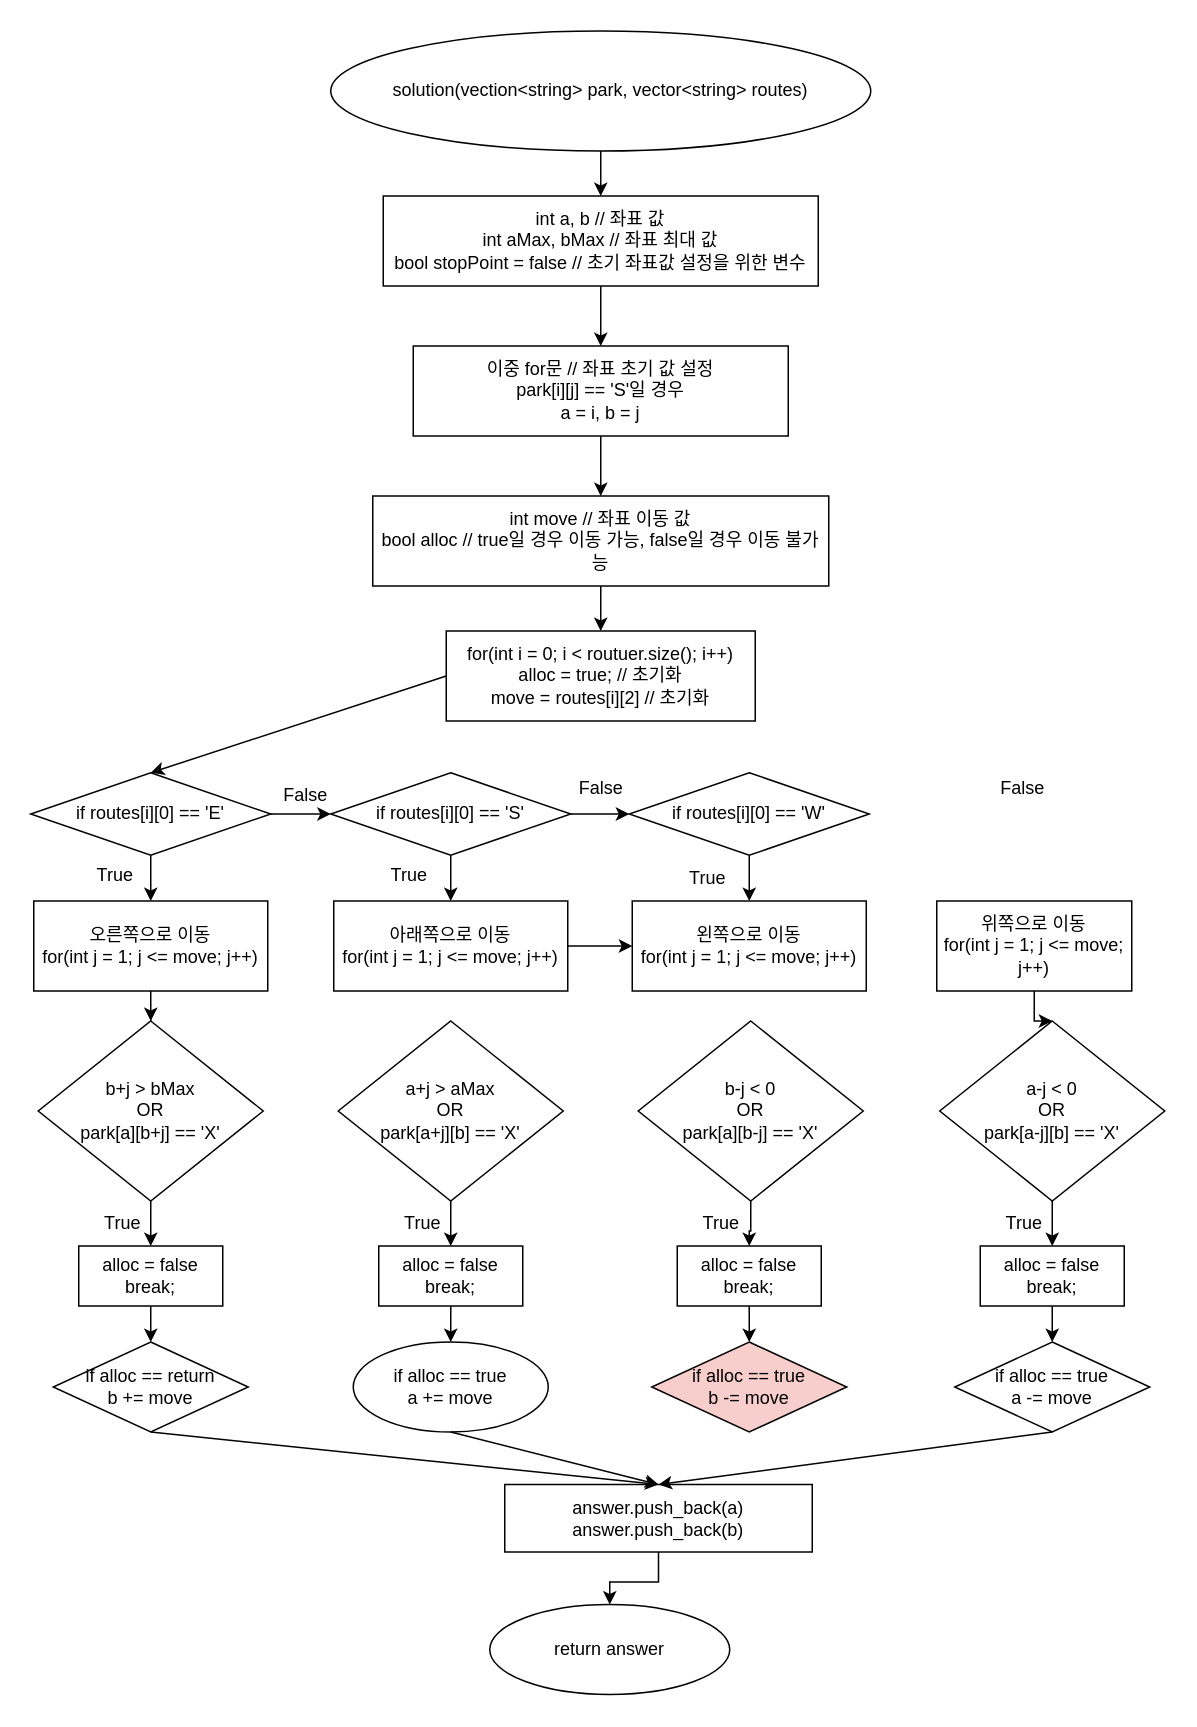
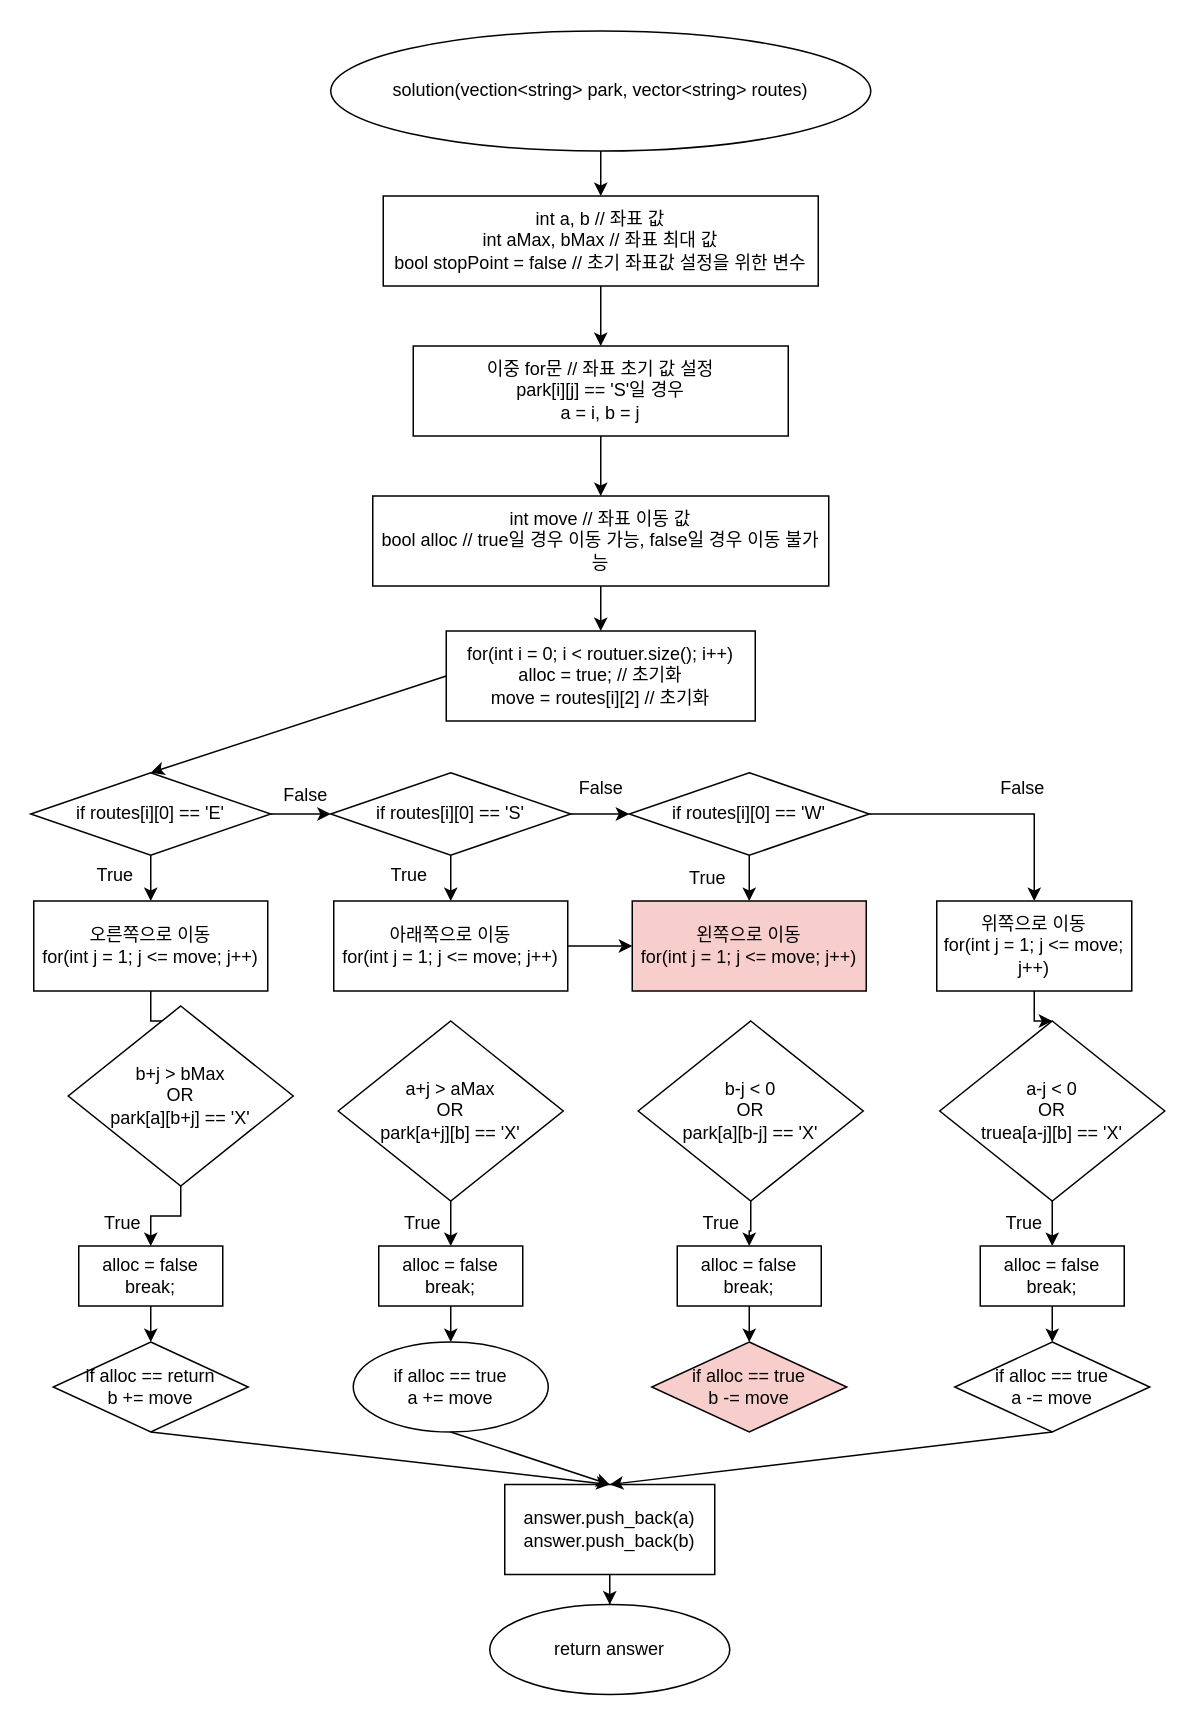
edge "if routes[i][0] == 'W'" -> "위쪽으로 이동 for(int j = 1; j <= move; j++)": added
node "왼쪽으로 이동 for(int j = 1; j <= move; j++)": fillcolor #ffffff -> #f8cecc
node "b+j > bMax OR park[a][b+j] == 'X'": moved (151, 1111) -> (181, 1096)
node "a-j < 0 OR park[a-j][b] == 'X'": label "a-j < 0 OR park[a-j][b] == 'X'" -> "a-j < 0 OR truea[a-j][b] == 'X'"
node "answer.push_back(a) answer.push_back(b)": size 308x68 -> 210x90
